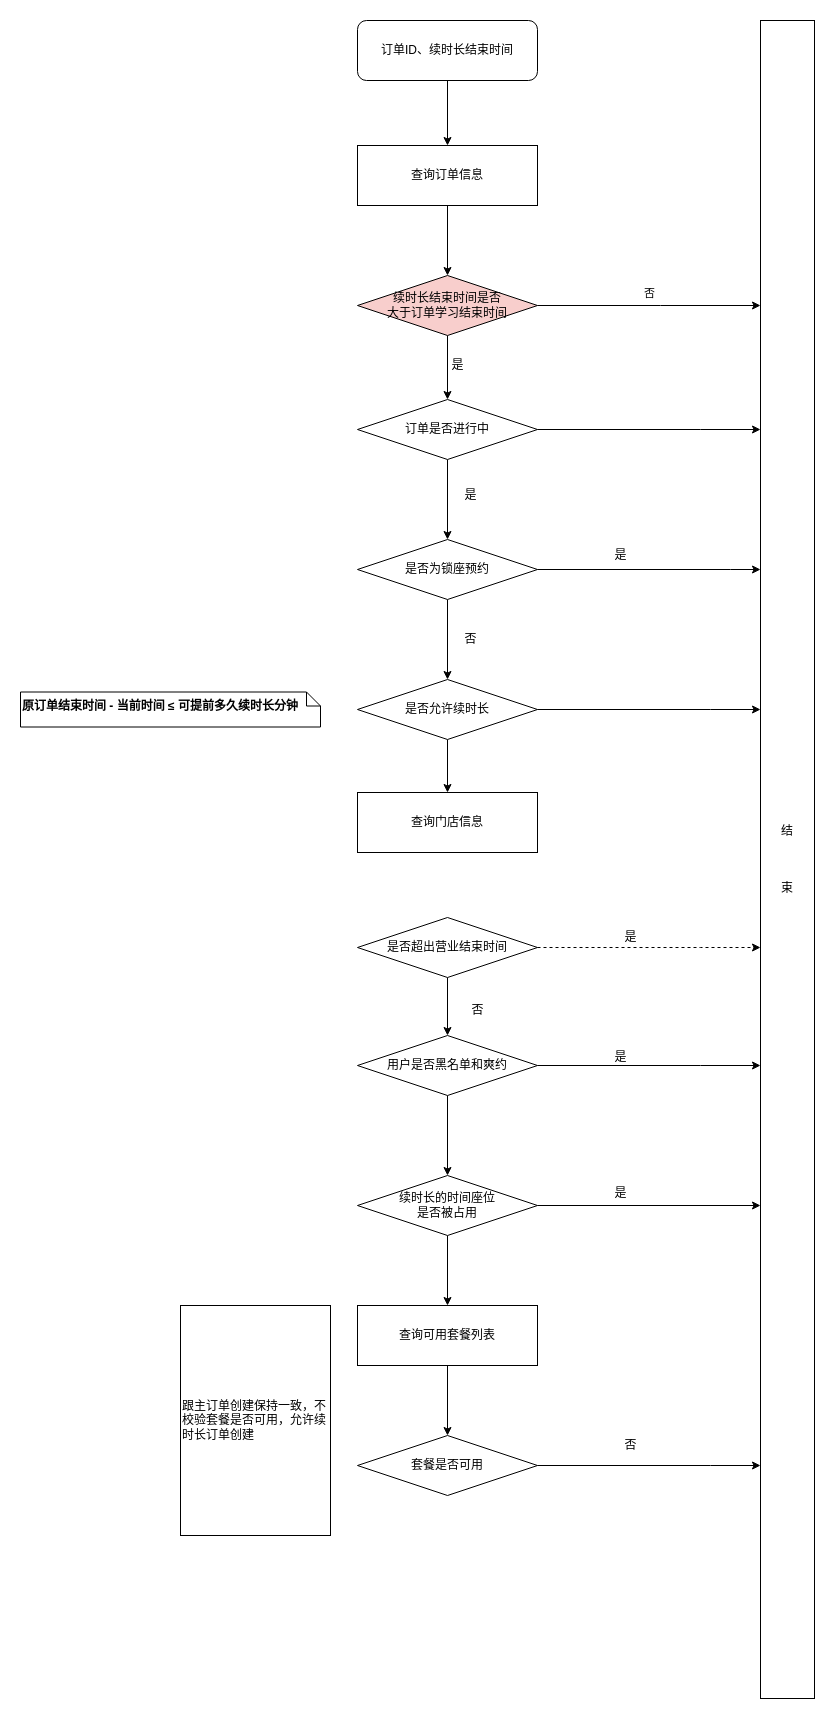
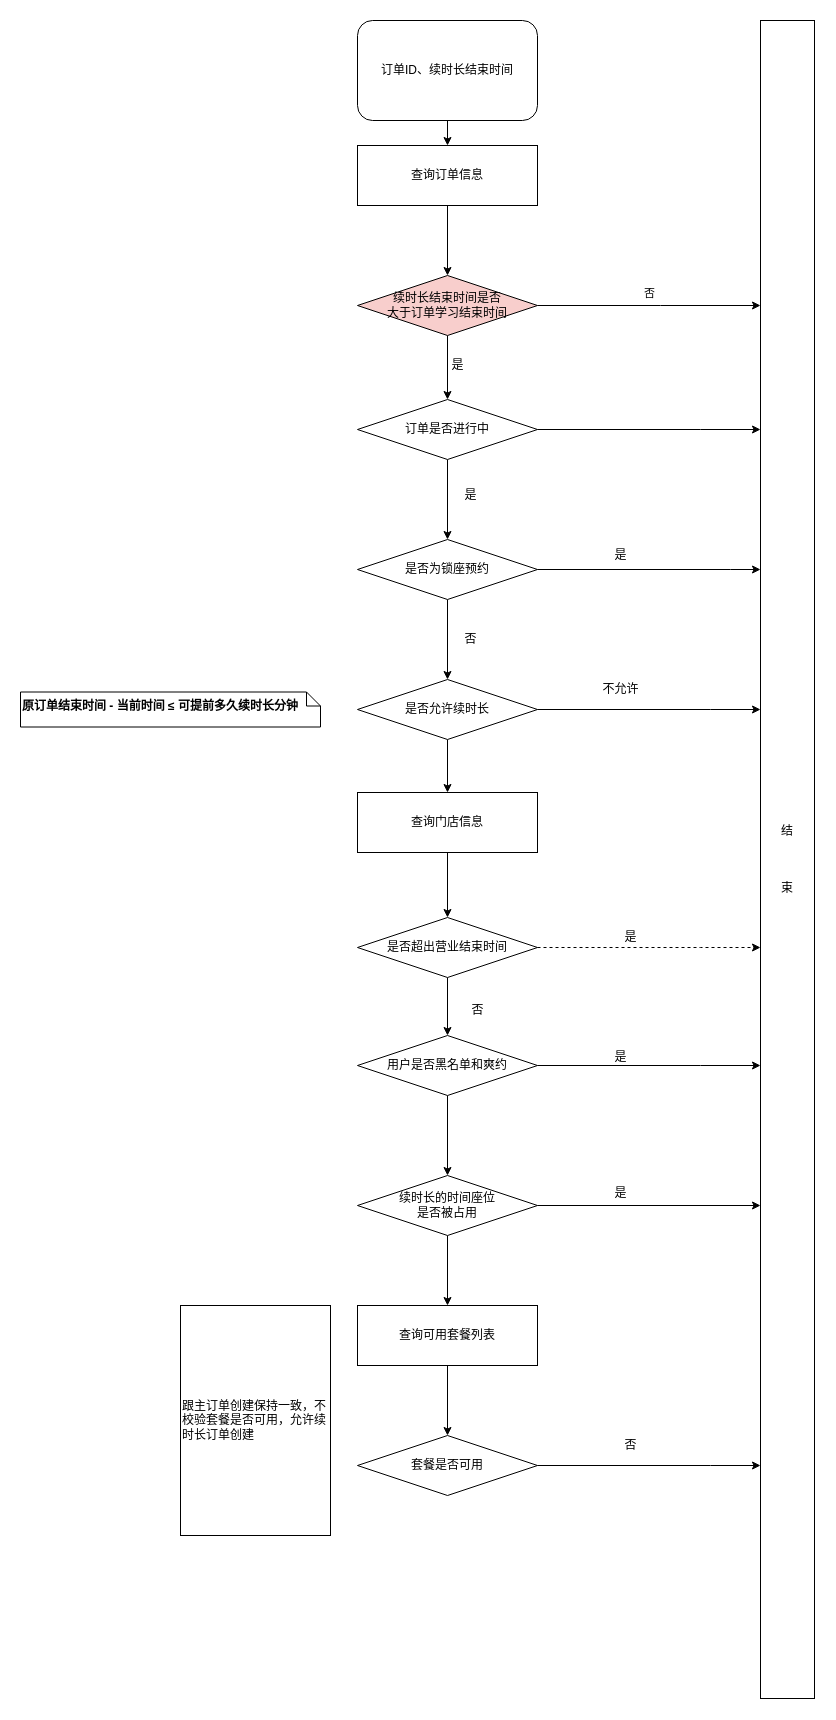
node "订单ID、续时长结束时间": size 180x60 -> 180x100
node "不允许": added
edge "查询门店信息" -> "是否超出营业结束时间": added
